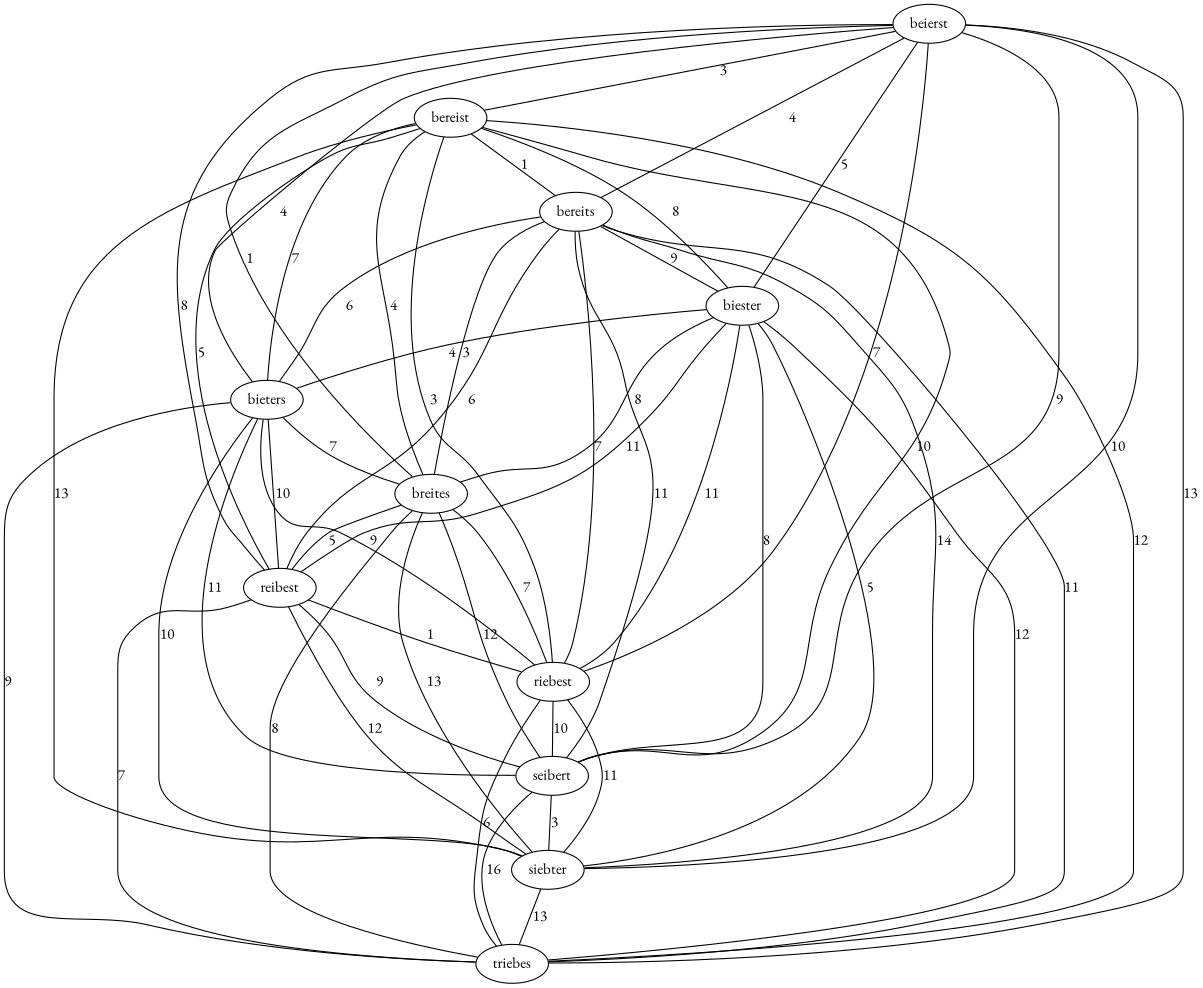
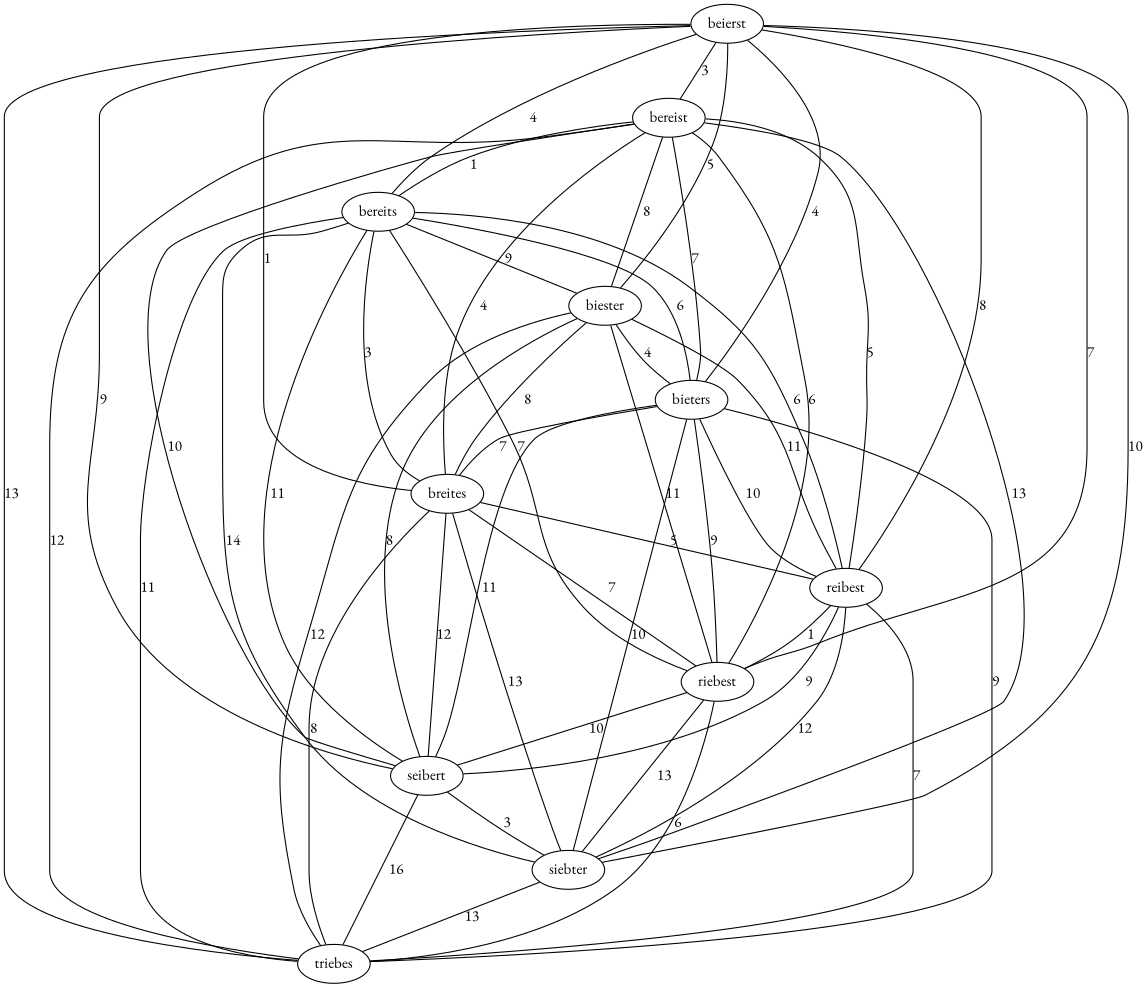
edge "bereist" -- "riebest": label "3" -> "6"
edge "biester" -- "siebter": removed, label "5"
edge "riebest" -- "siebter": label "11" -> "13"
